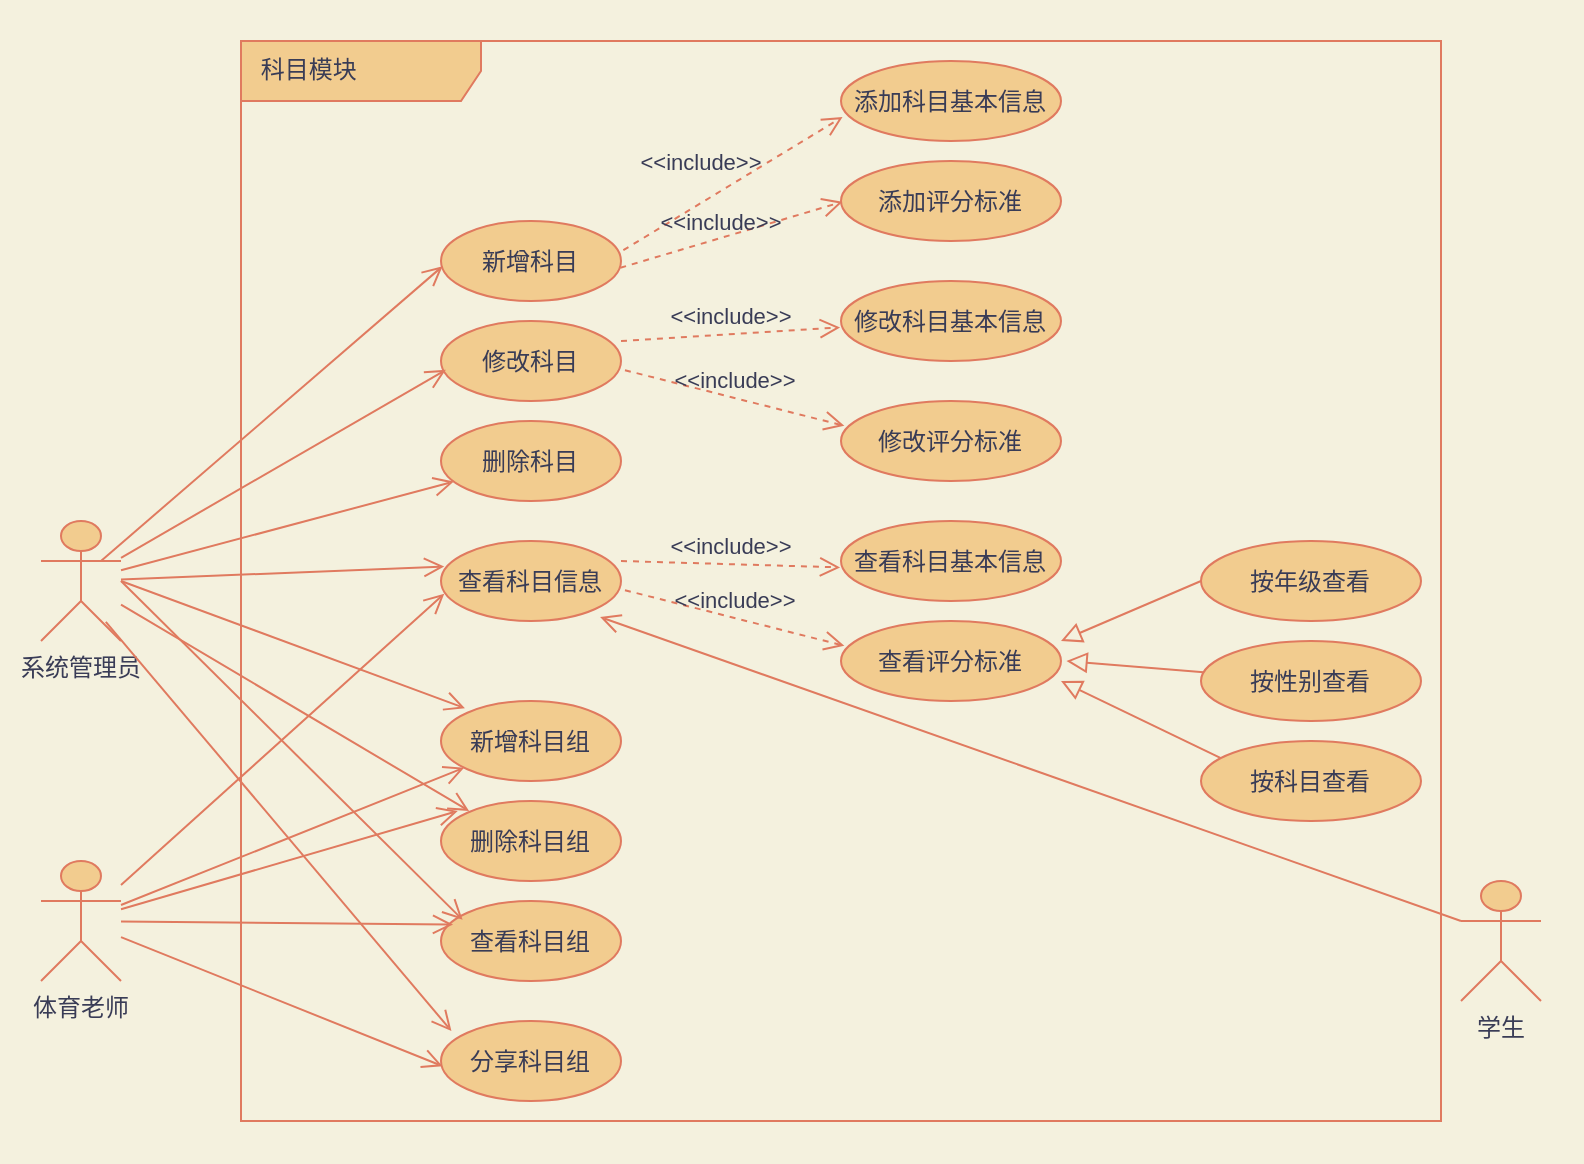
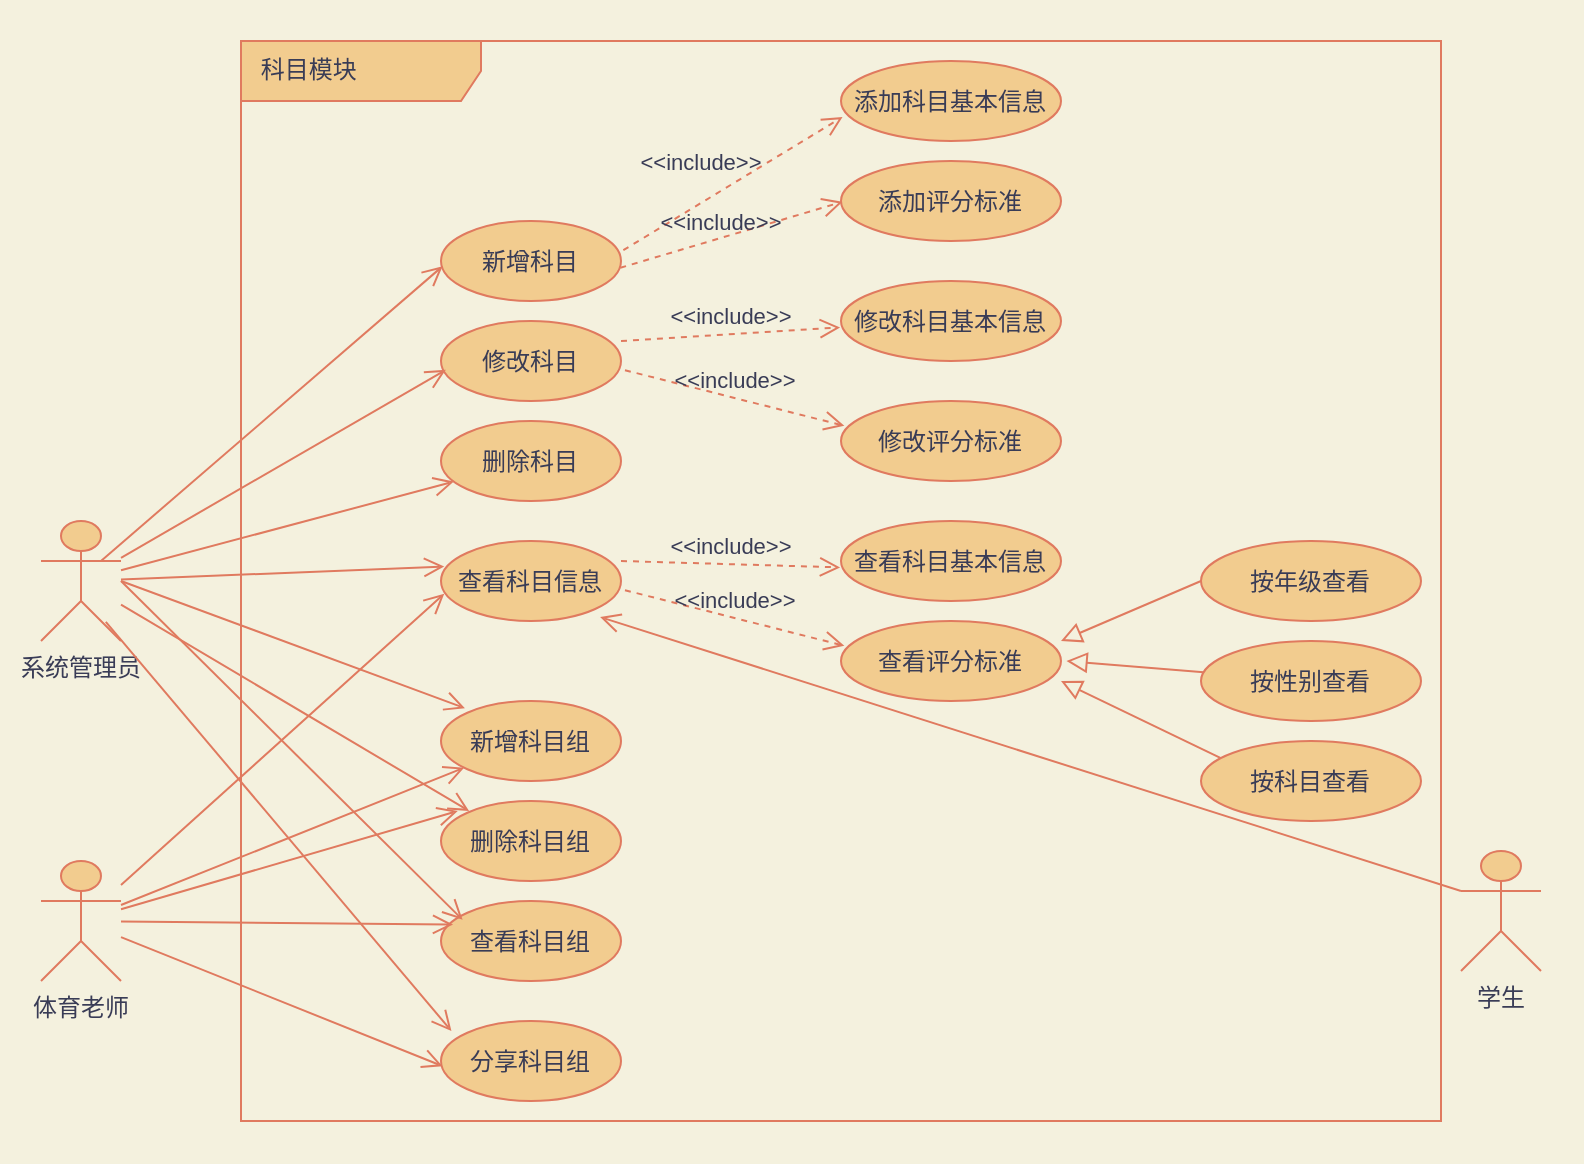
node "学生": moved (1501, 941) -> (1501, 911)
